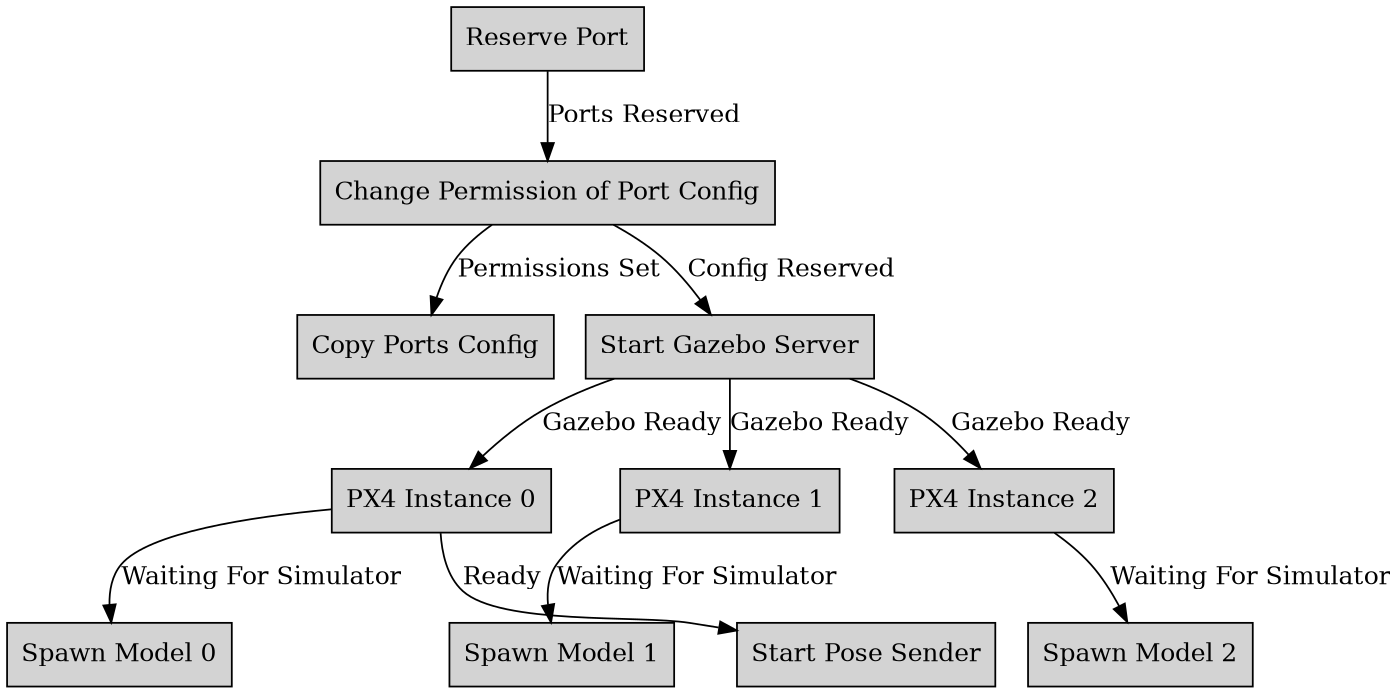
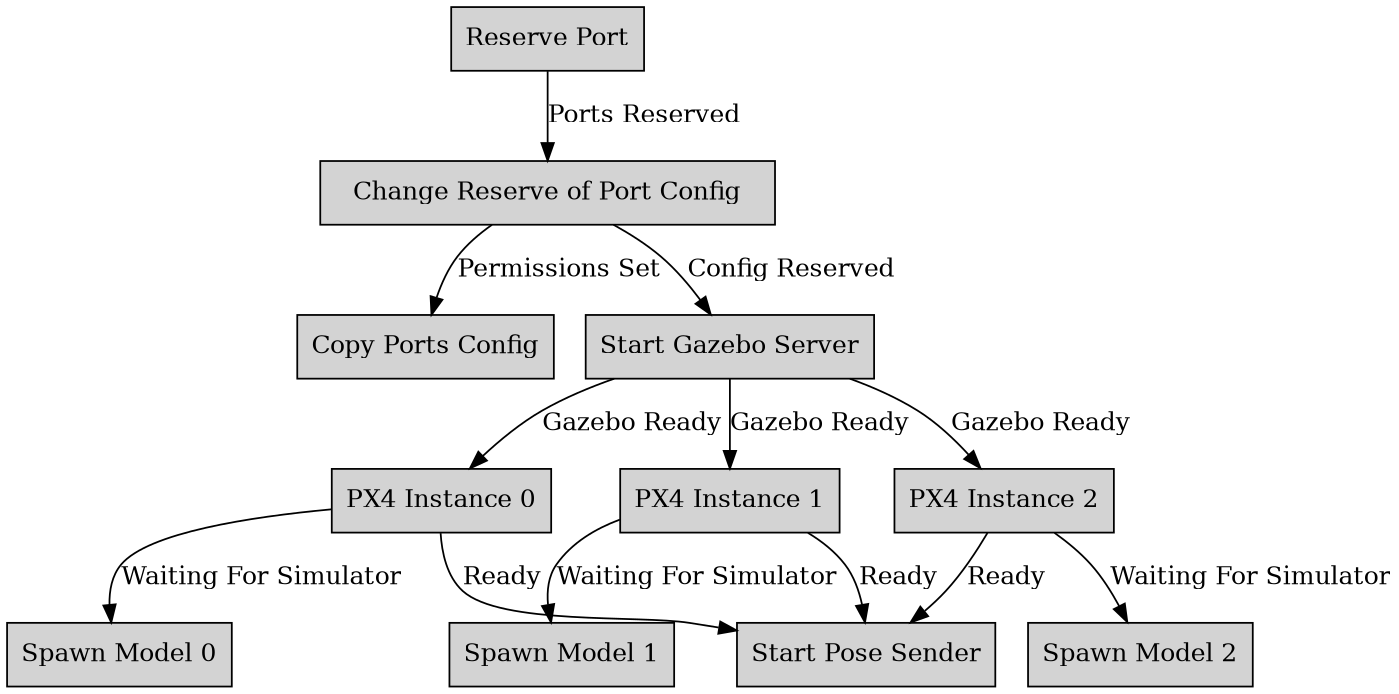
node "Change Permission of Port Config": label "Change Permission of Port Config" -> "Change Reserve of Port Config"
edge "PX4 Instance 1" -> "Start Pose Sender": added, label "Ready"
edge "PX4 Instance 2" -> "Start Pose Sender": added, label "Ready"
